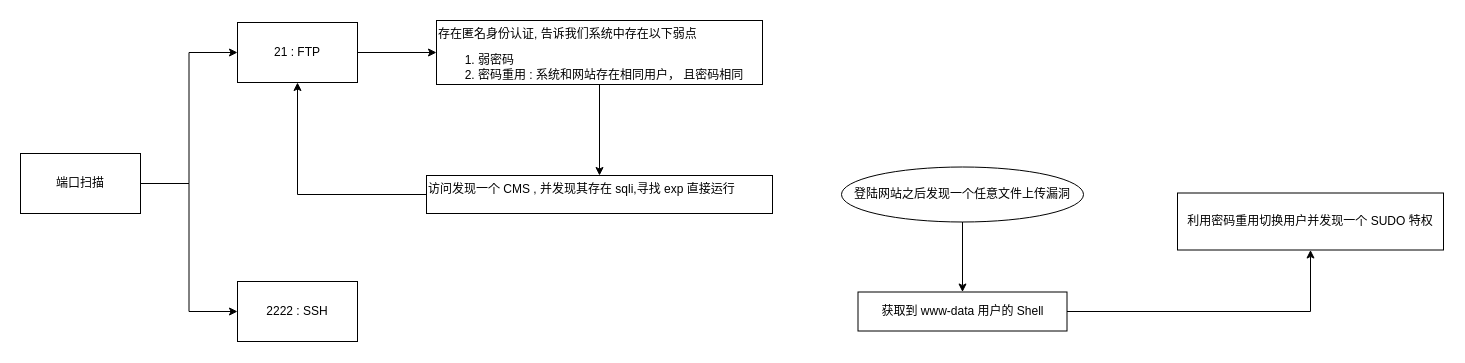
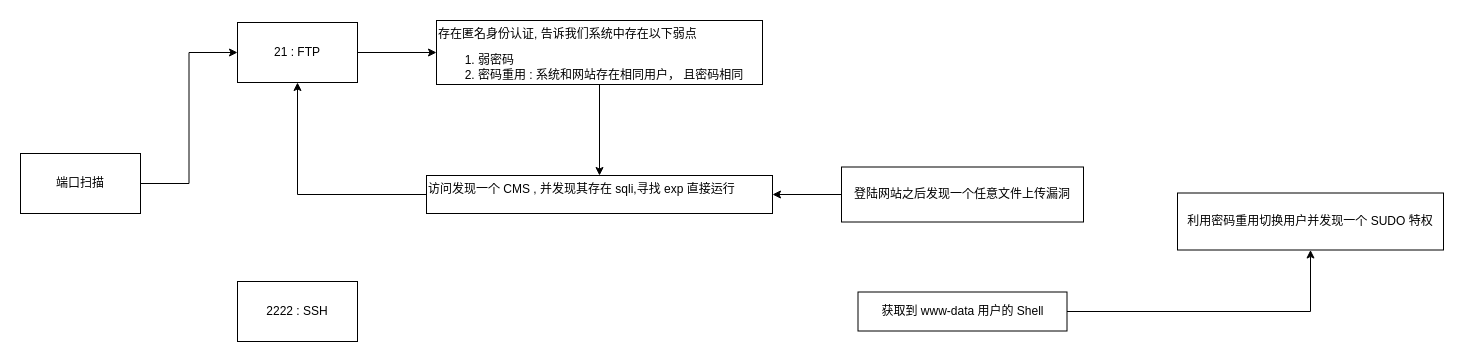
node "登陆网站之后发现一个任意文件上传漏洞": shape ellipse -> rectangle
edge "登陆网站之后发现一个任意文件上传漏洞" -> "获取到 www-data 用户的 Shell": now "登陆网站之后发现一个任意文件上传漏洞" -> "访问发现一个 CMS , 并发现其存在 sqli,寻找 exp 直接运行"
edge "端口扫描" -> "2222 : SSH": removed
